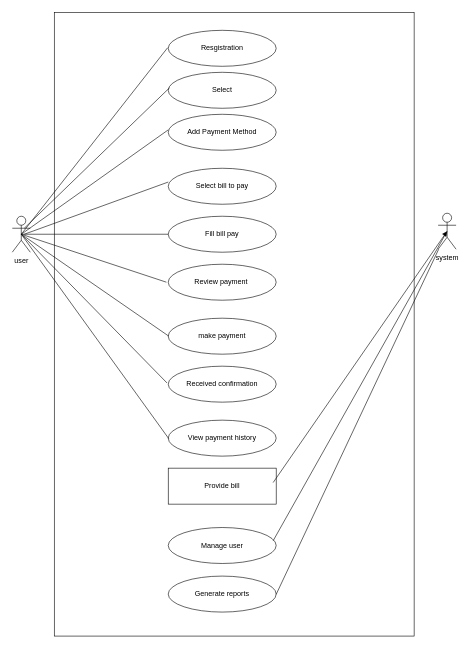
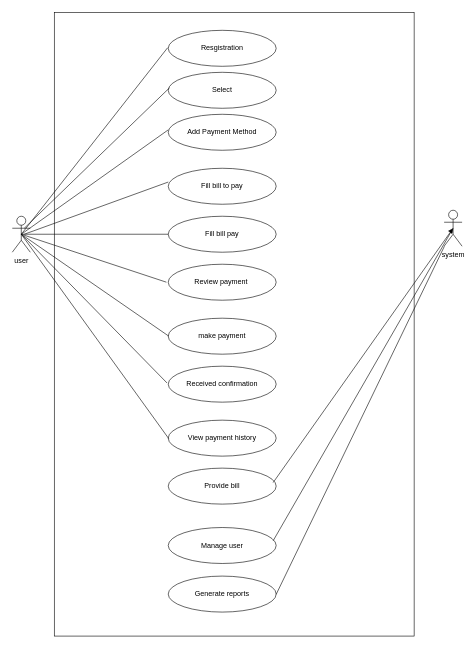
node "Select bill to pay": label "Select bill to pay" -> "Fill bill to pay"
node "system": moved (447, 231) -> (453, 228)
node "Provide bill": shape rectangle -> ellipse
